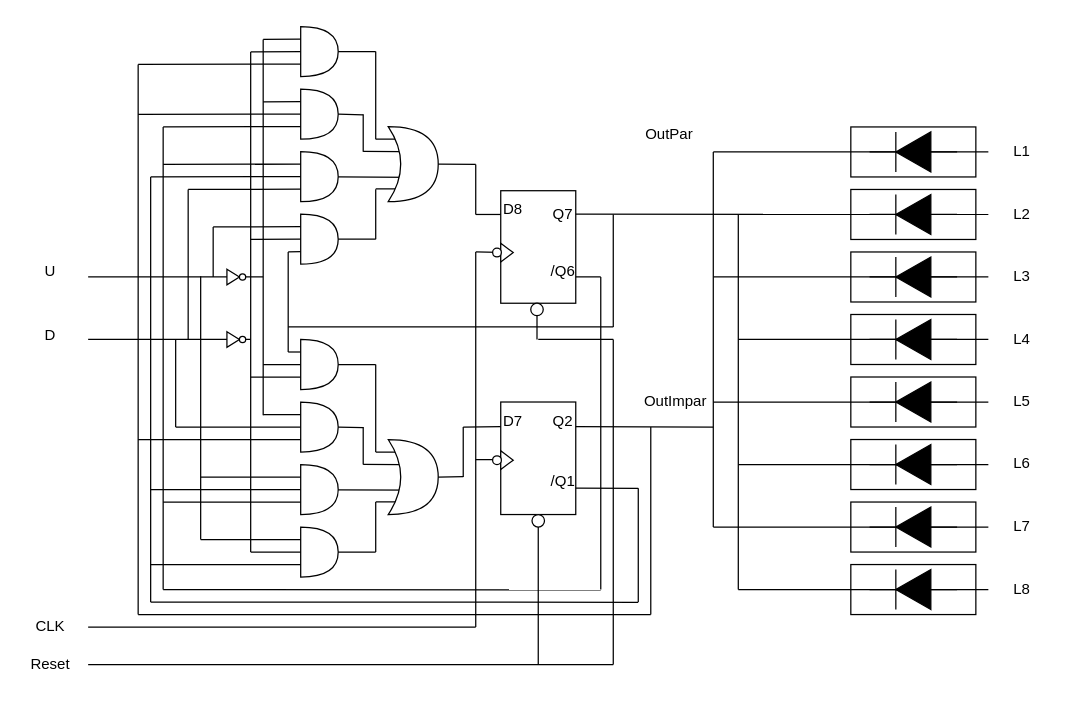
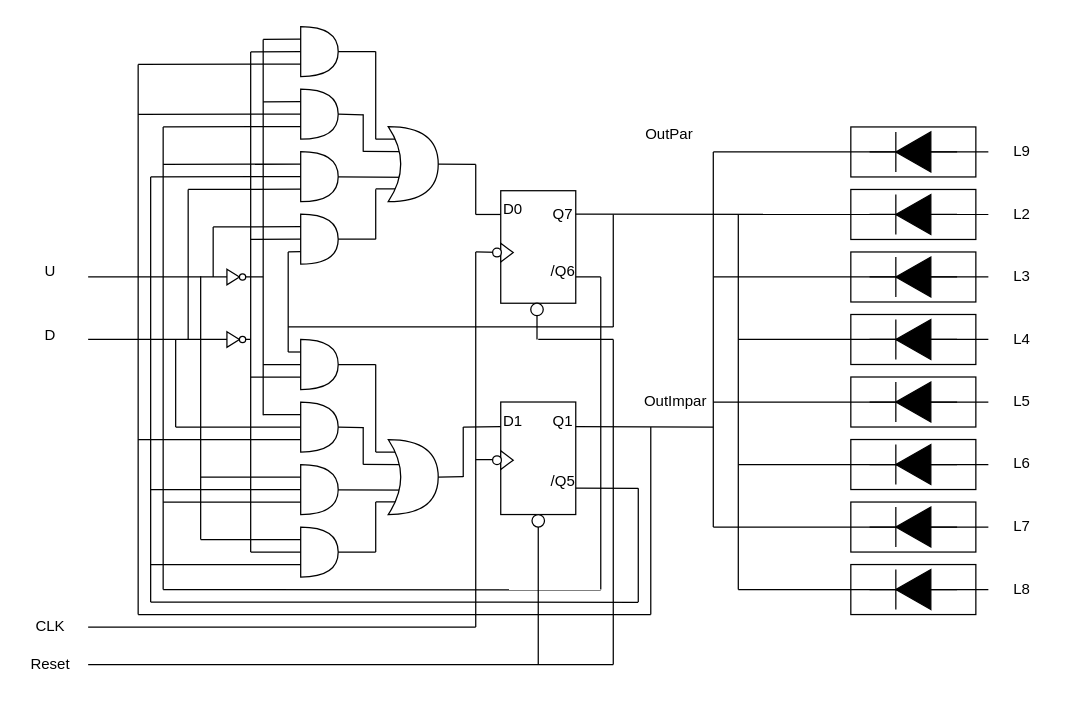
node "L1": label "L1" -> "L9"
node "D8": label "D8" -> "D0"
node "D7": label "D7" -> "D1"
node "Q2": label "Q2" -> "Q1"
node "/Q1": label "/Q1" -> "/Q5"
